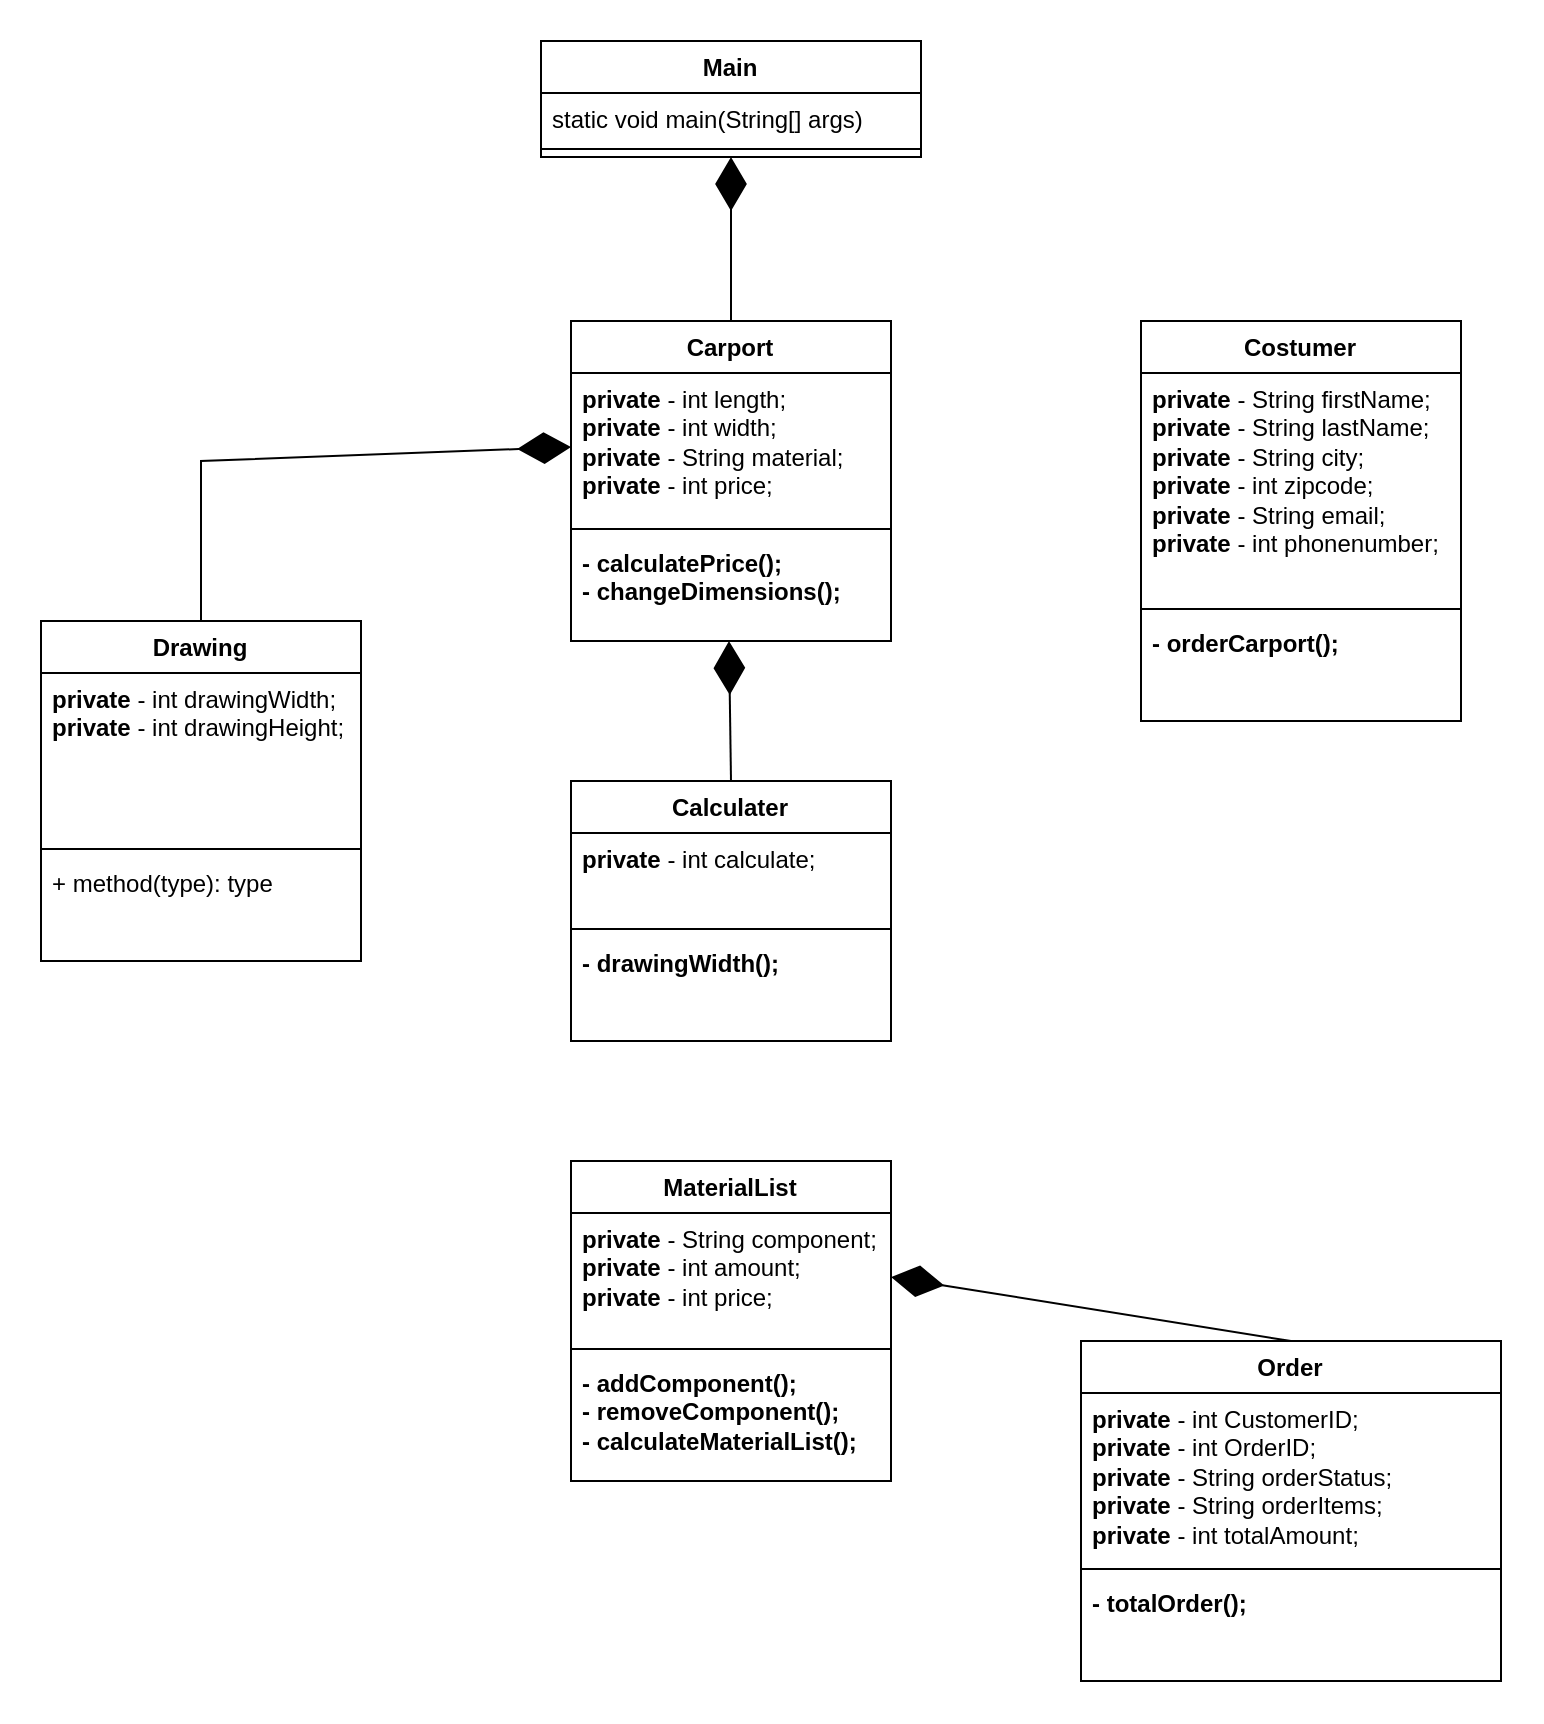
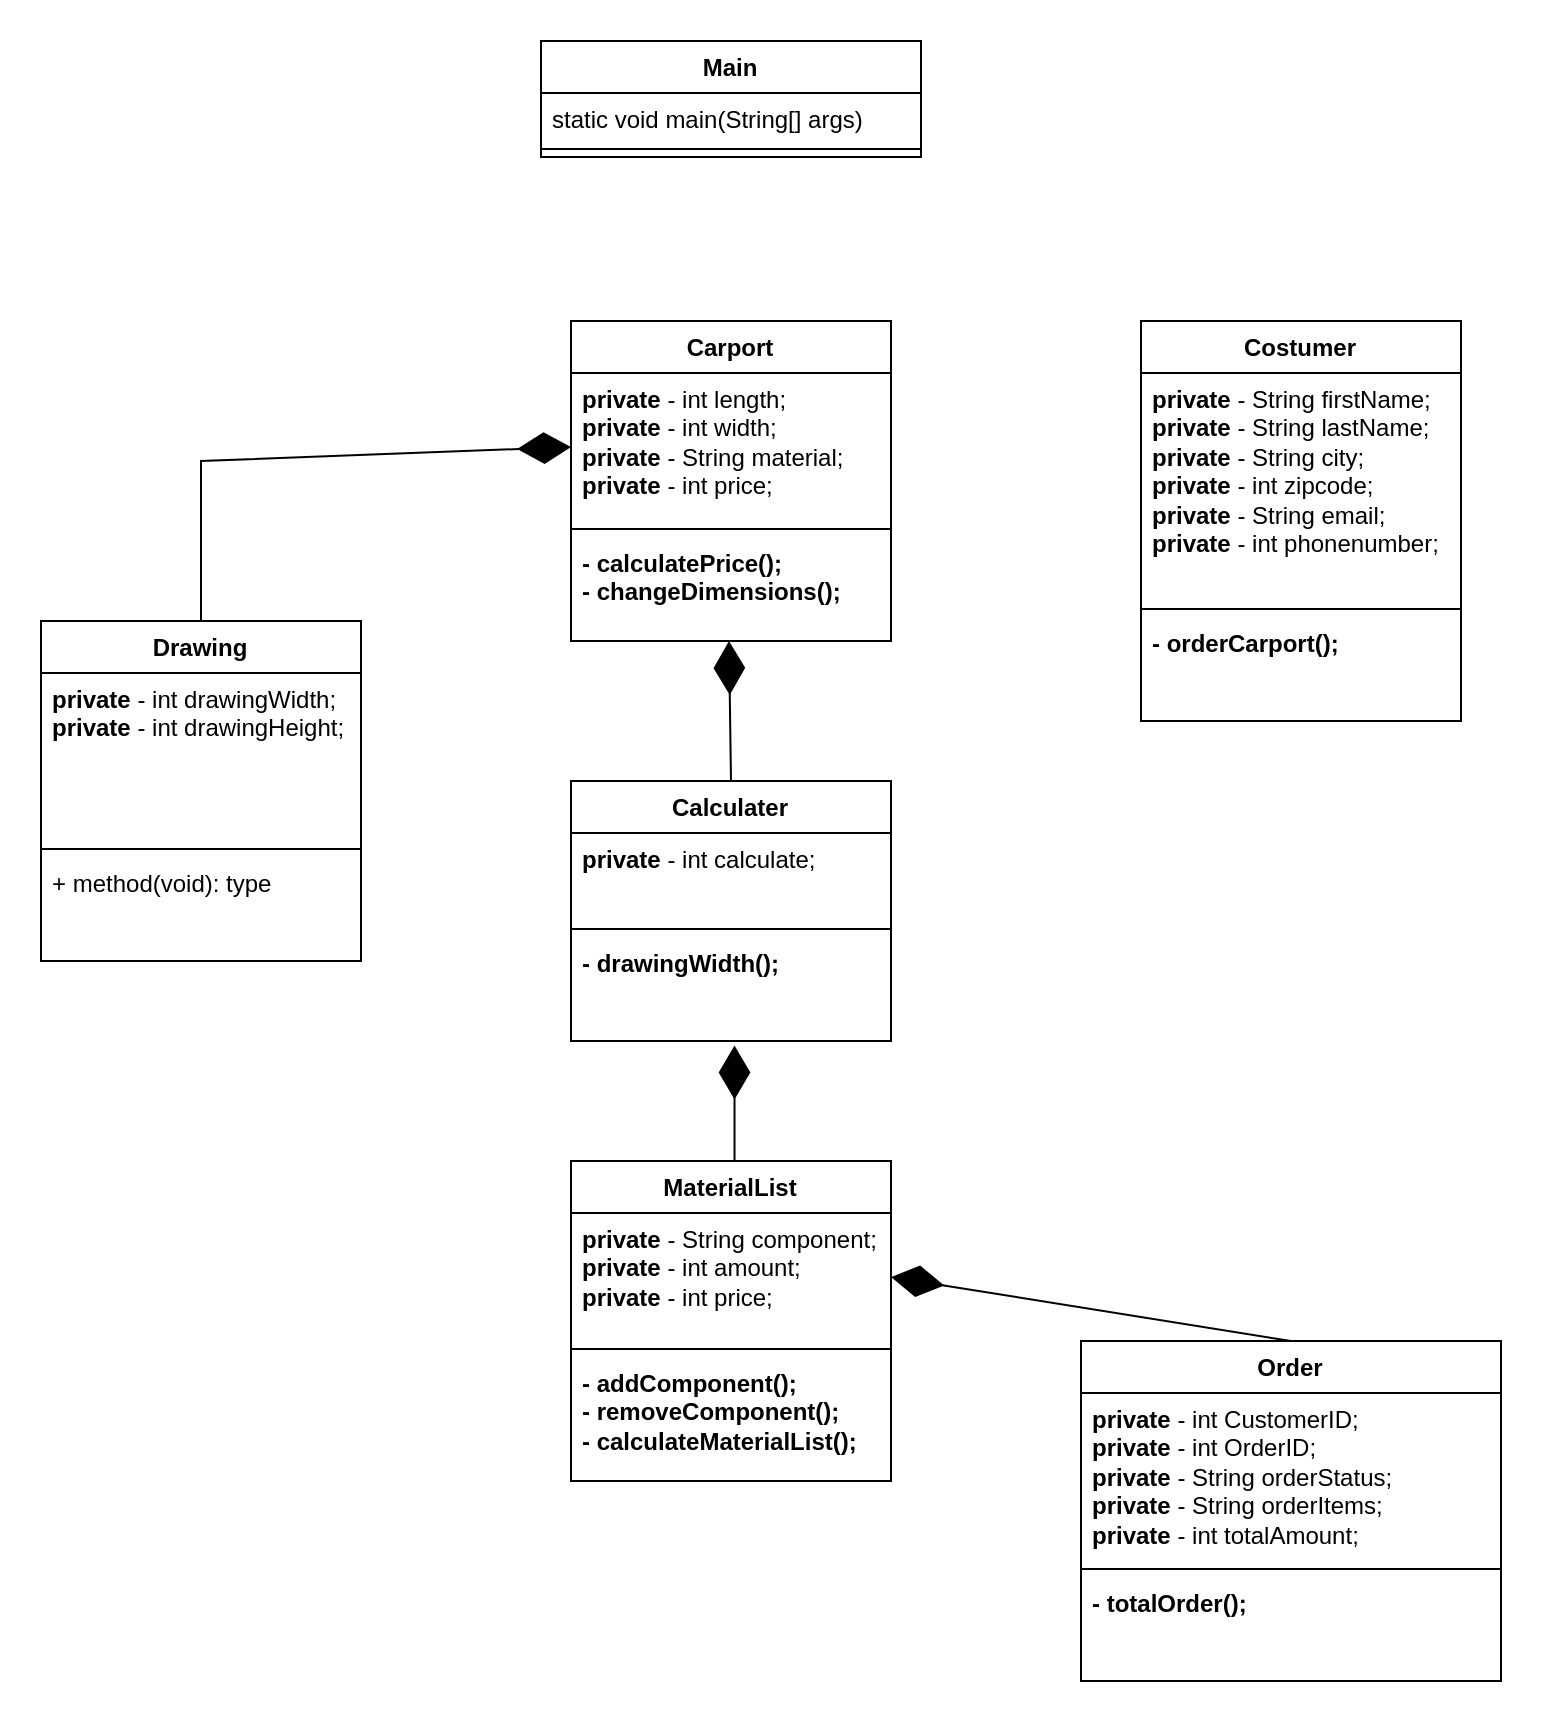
edge "Carport" -> "Main": removed
node "+ method(type): type": label "+ method(type): type" -> "+ method(void): type"
edge "MaterialList" -> "- drawingWidth();": added
